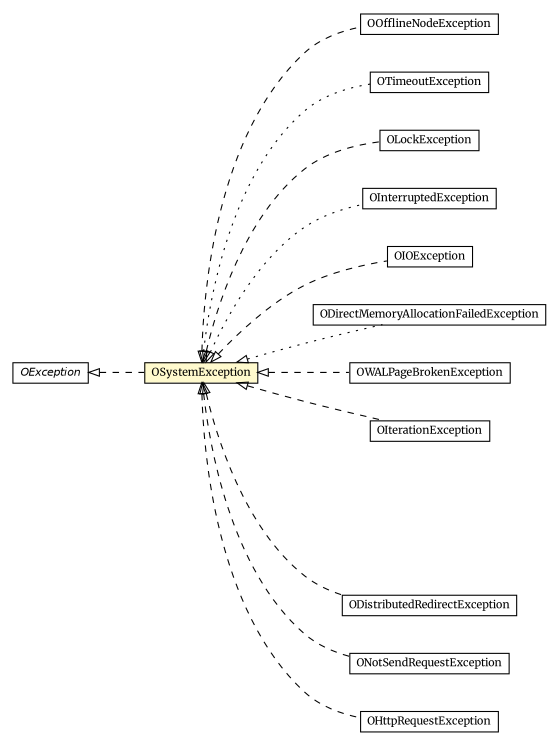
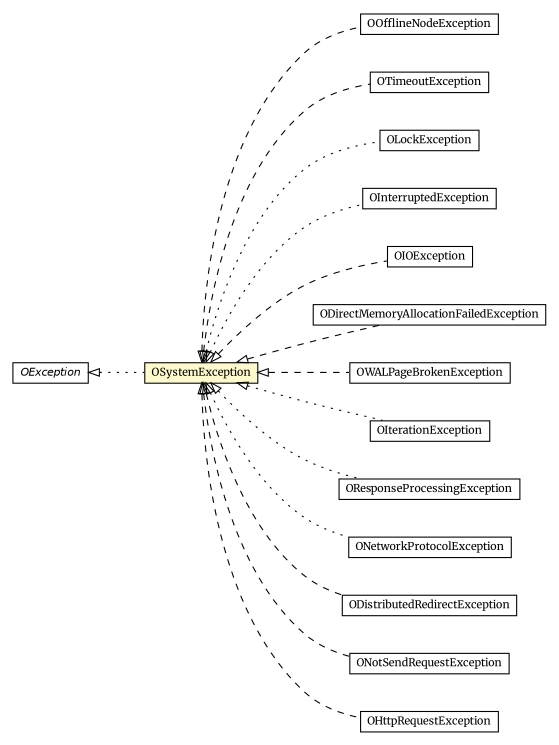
edge "OTimeoutException" -> "OSystemException": style dotted -> dashed
edge "OLockException" -> "OSystemException": style dashed -> dotted
edge "ODirectMemoryAllocationFailedException" -> "OSystemException": style dotted -> dashed
edge "OSystemException" -> "OException": style dashed -> dotted
edge "OIterationException" -> "OSystemException": style dashed -> dotted
node "OResponseProcessingException": added
node "ONetworkProtocolException": added
